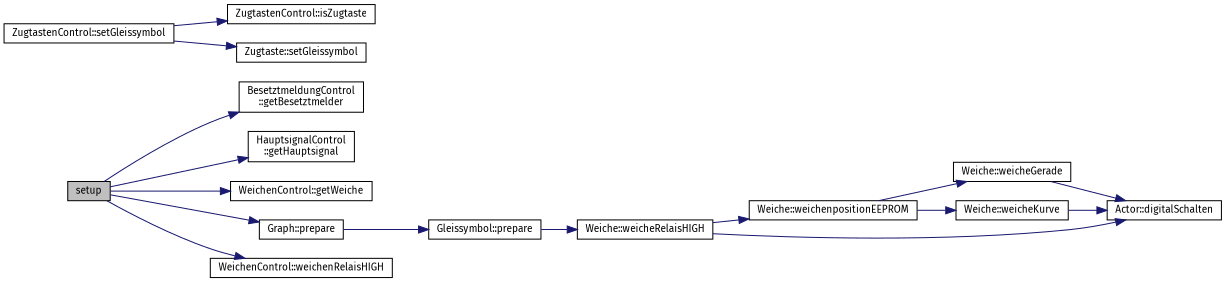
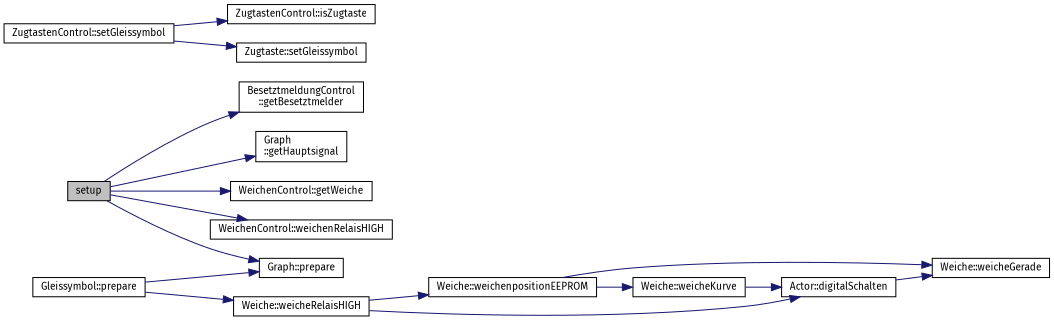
node "HauptsignalControl ::getHauptsignal": label "HauptsignalControl ::getHauptsignal" -> "Graph ::getHauptsignal"
edge "Weiche::weicheGerade" -> "Actor::digitalSchalten": reversed
edge "Graph::prepare" -> "Gleissymbol::prepare": reversed
